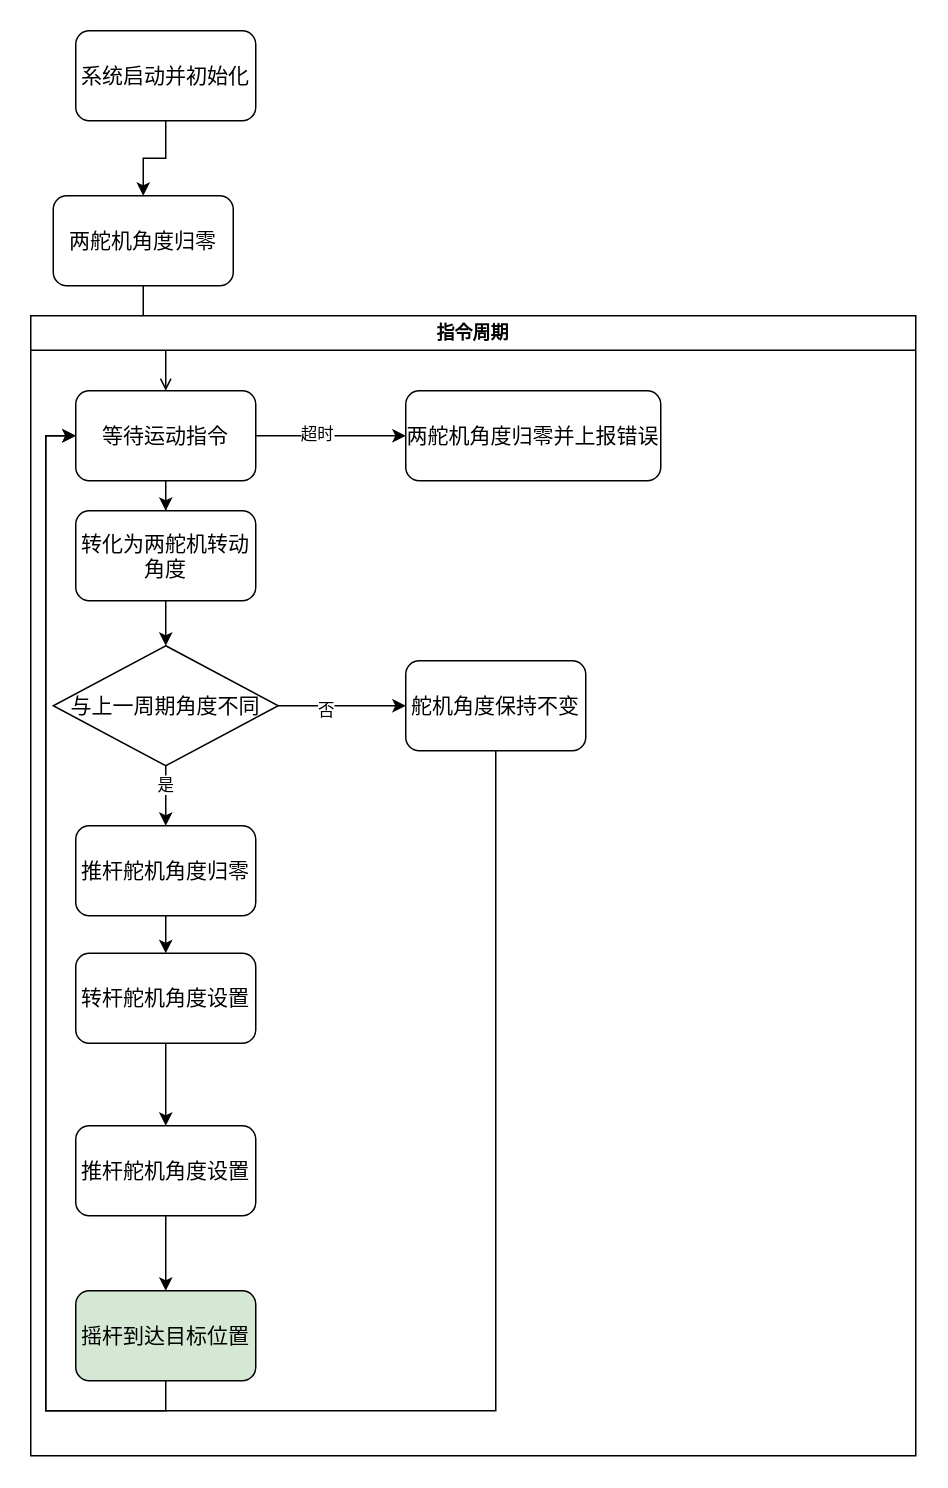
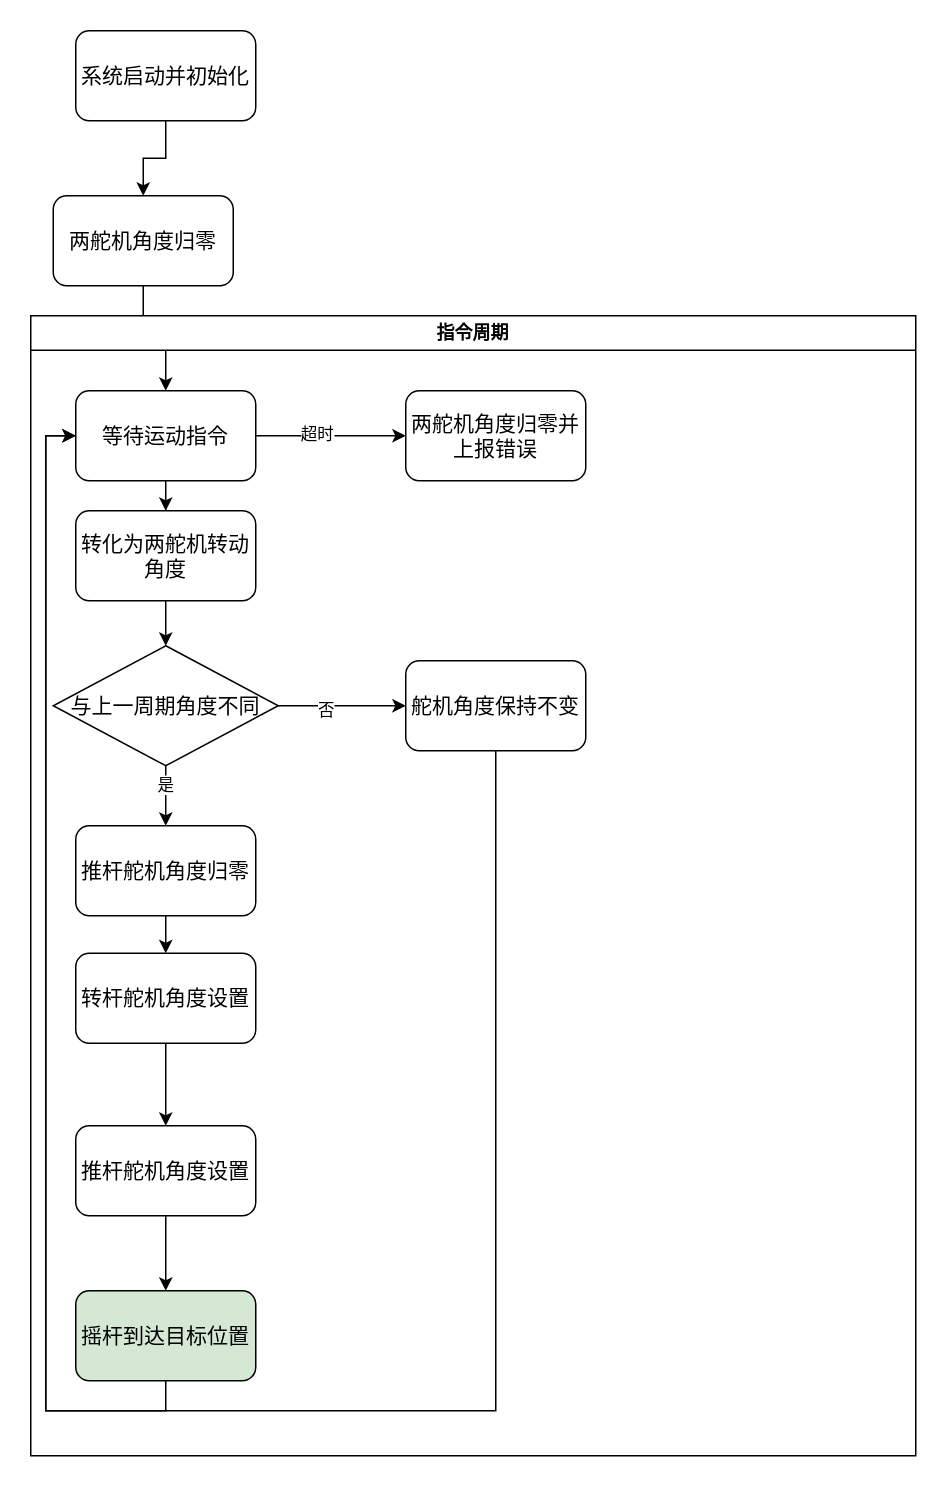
edge "两舵机角度归零" -> "等待运动指令": arrowhead open -> classic
node "两舵机角度归零并上报错误": size 255x90 -> 180x90
